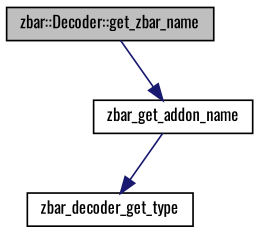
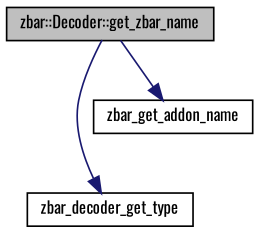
edge "zbar_get_addon_name" -> "zbar_decoder_get_type": now "zbar::Decoder::get_zbar_name" -> "zbar_decoder_get_type"
